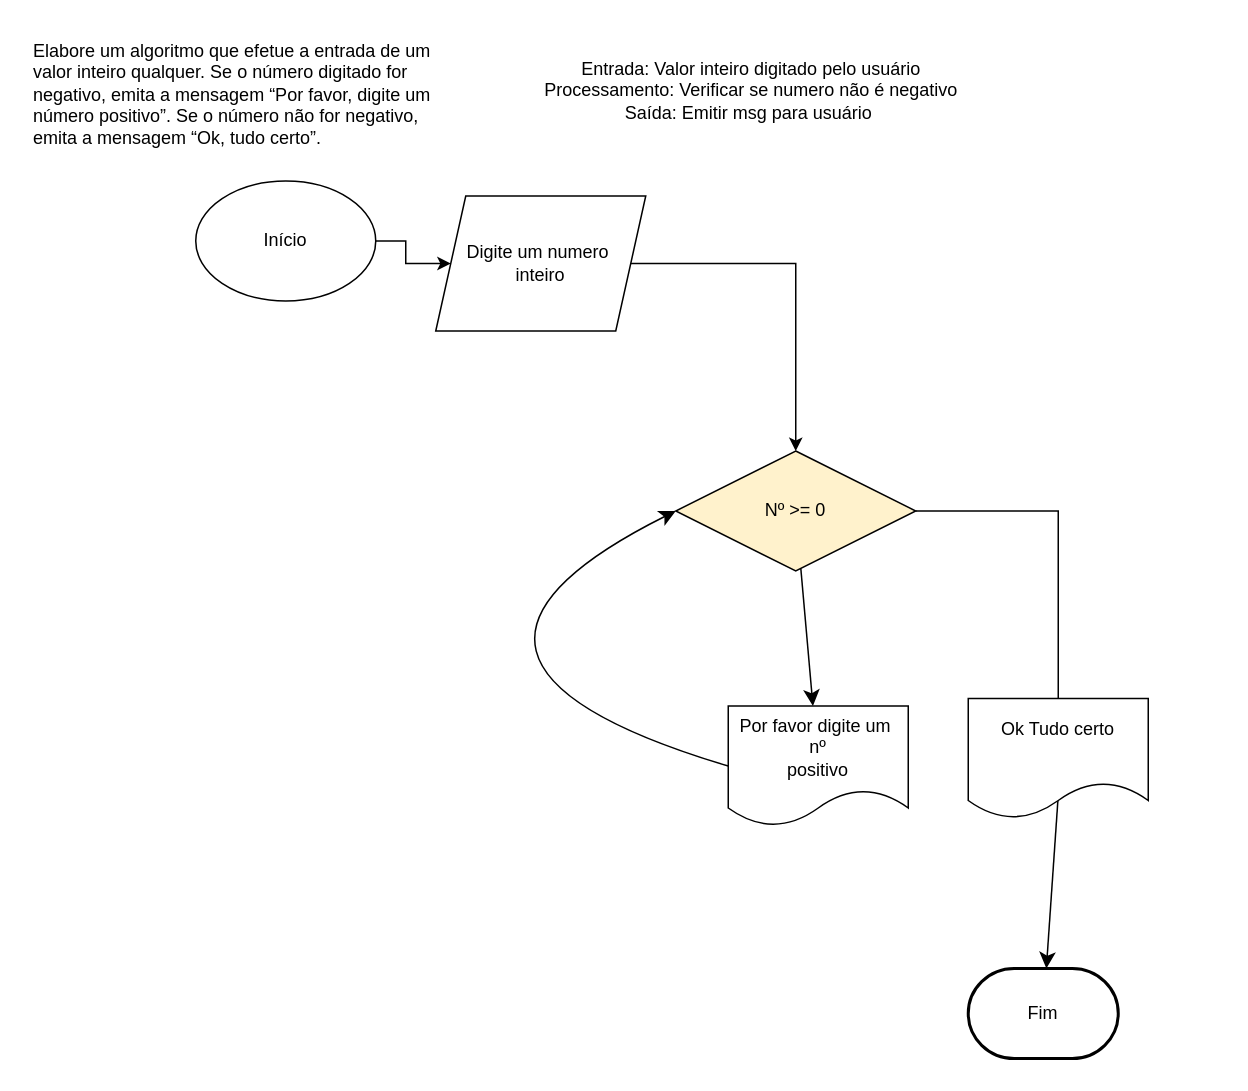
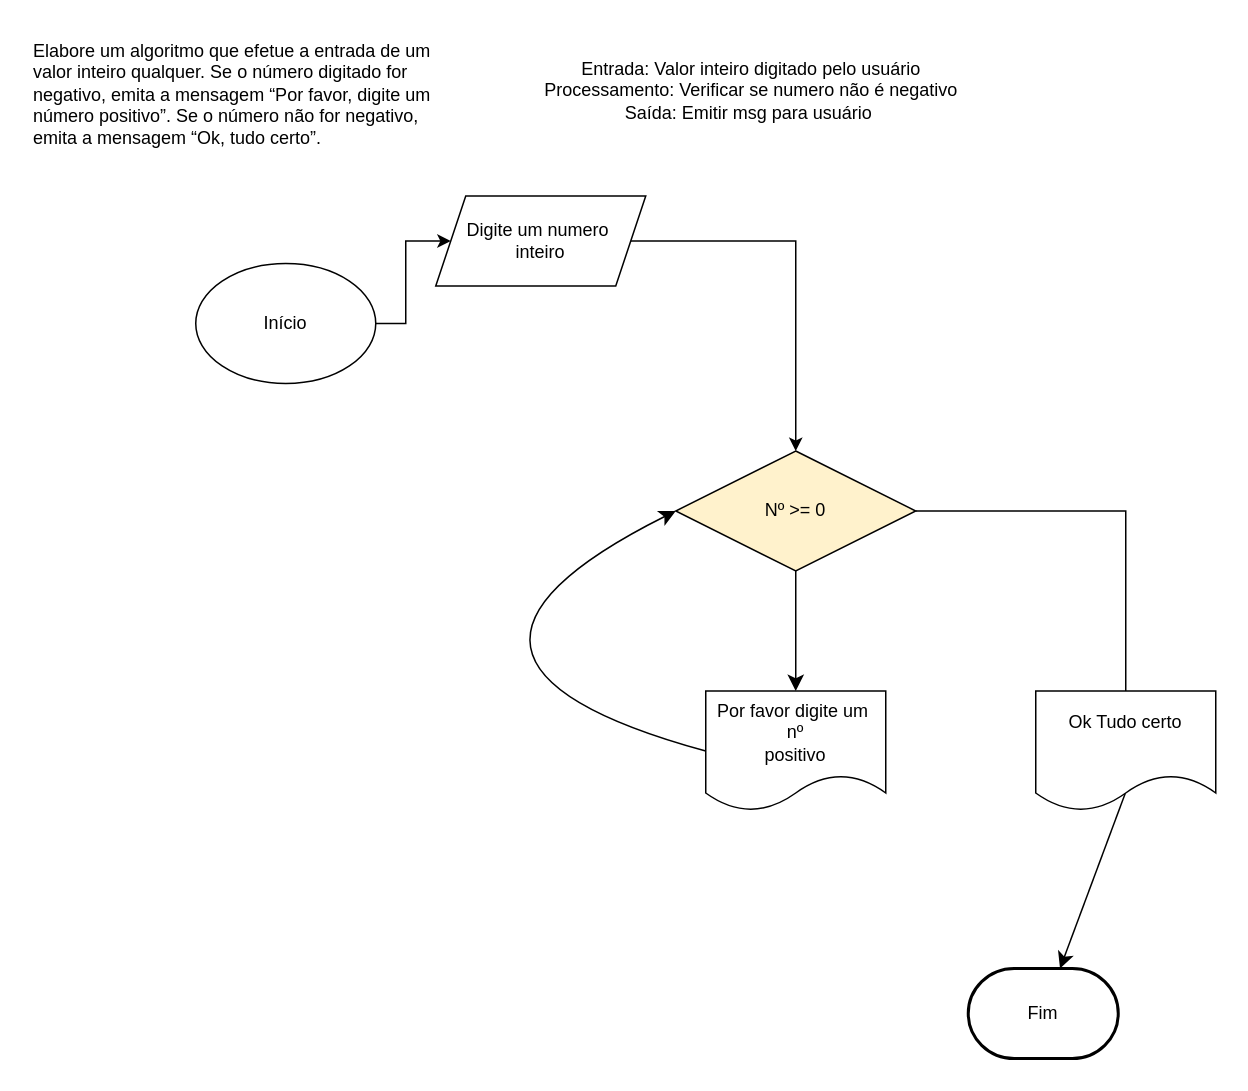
node "Início": moved (286, 241) -> (286, 323)
node "Digite um numero inteiro": size 210x135 -> 210x90
node "Ok Tudo certo": moved (1058, 758) -> (1126, 751)
node "Por favor digite um nº positivo": moved (818, 766) -> (796, 751)
